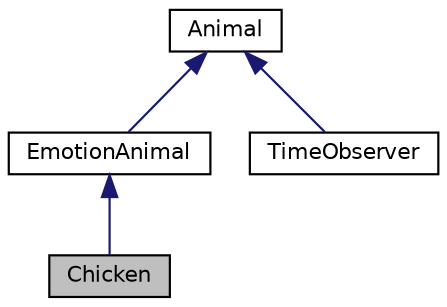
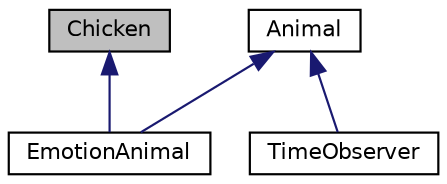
edge "Chicken" -> "EmotionAnimal": reversed
